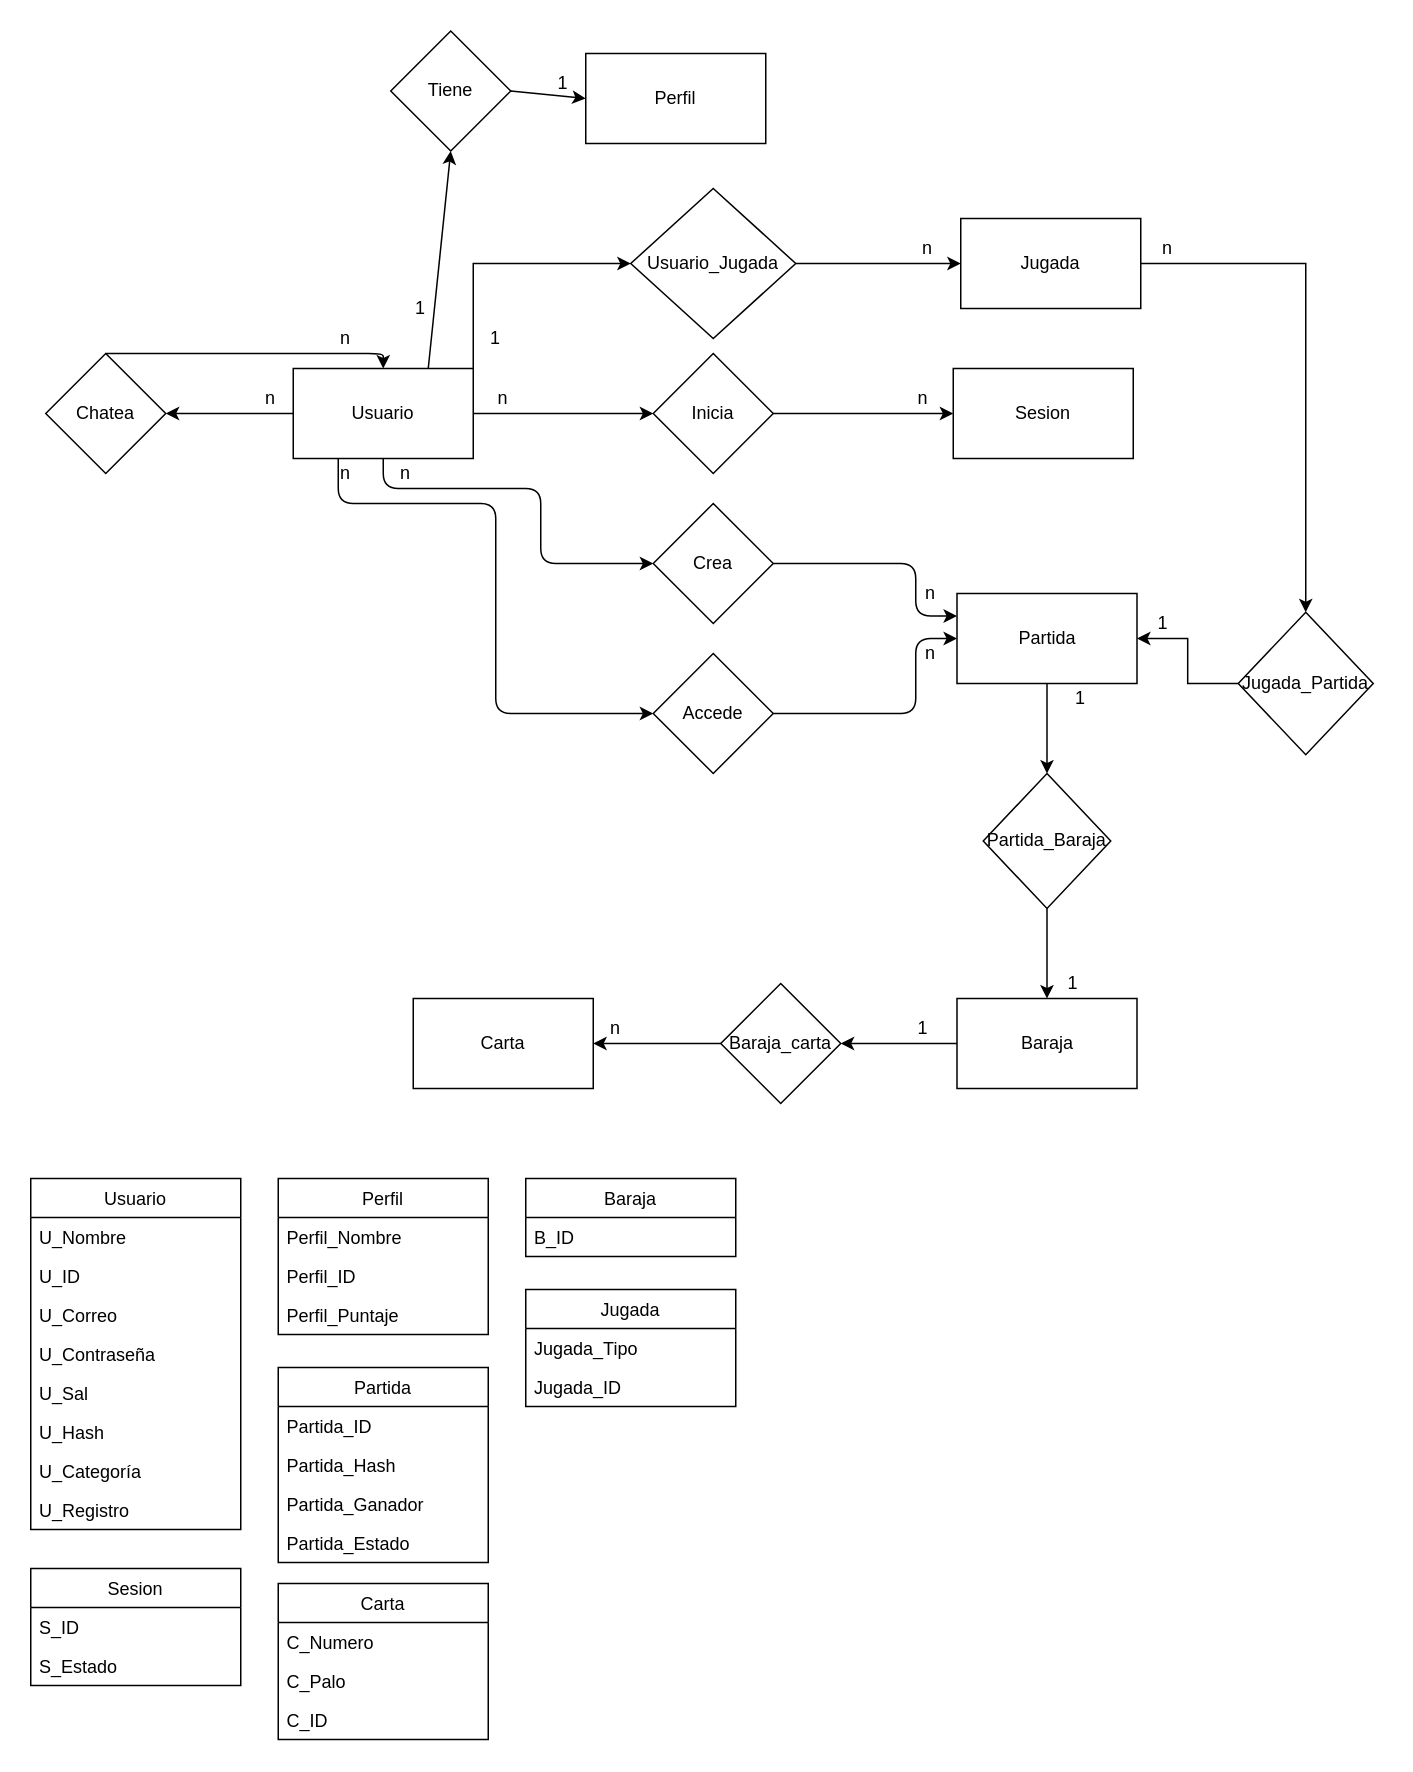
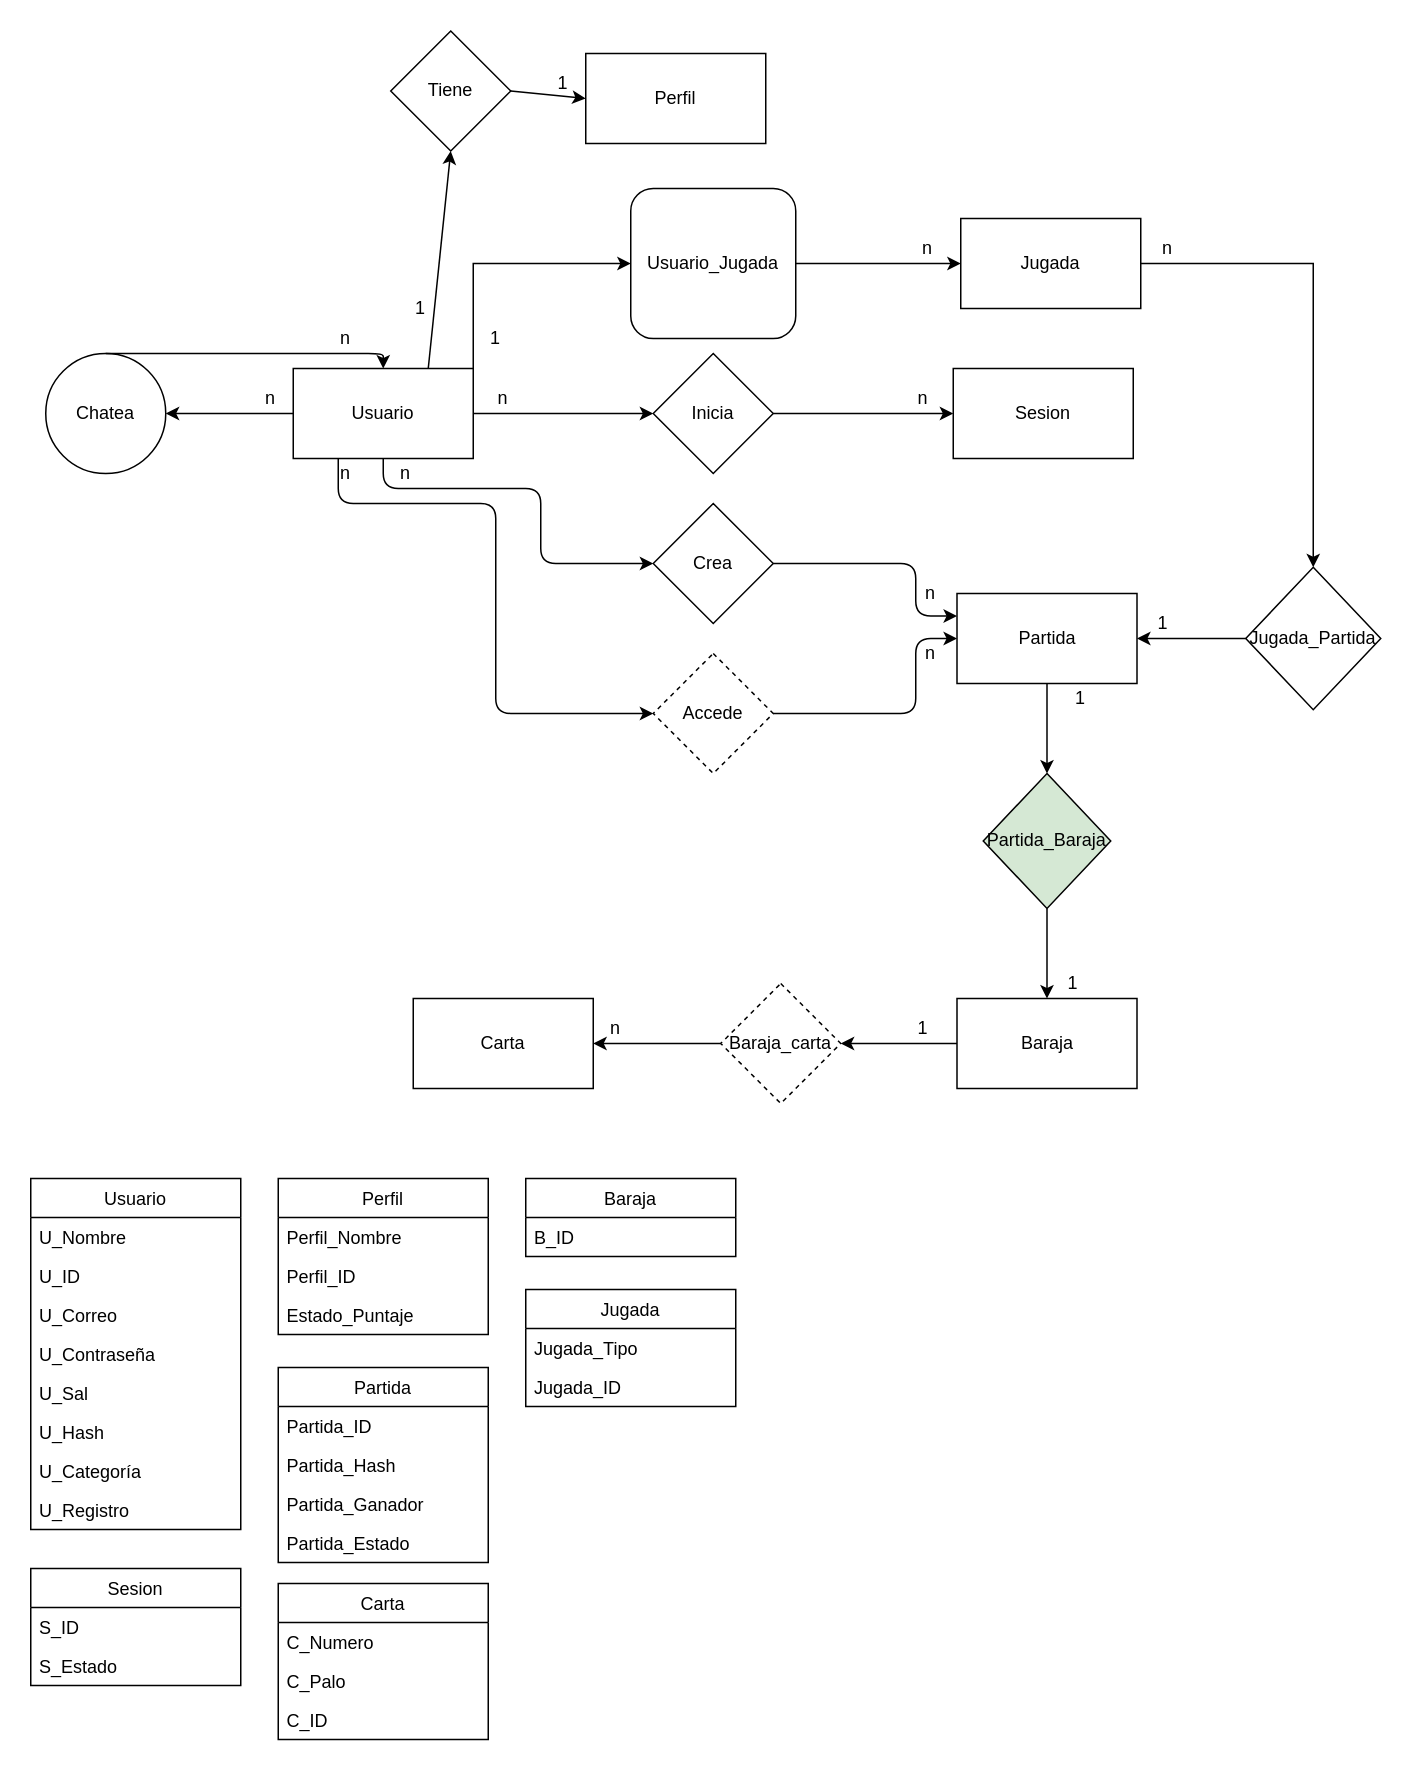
node "Usuario_Jugada": shape diamond -> rounded rectangle
node "Chatea": shape diamond -> ellipse
node "Jugada_Partida": moved (1306, 683) -> (1313, 638)
node "Accede": style solid -> dashed
node "Partida_Baraja": fillcolor #ffffff -> #d5e8d4
node "Baraja_carta": style solid -> dashed
node "Perfil_Puntaje": label "Perfil_Puntaje" -> "Estado_Puntaje"
